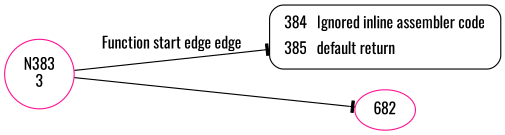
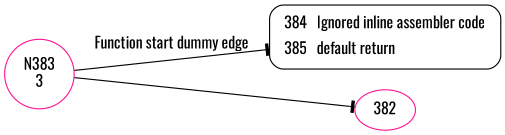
edge "N383 3" -> "384": label "Function start edge edge" -> "Function start dummy edge"
node "682": label "682" -> "382"
